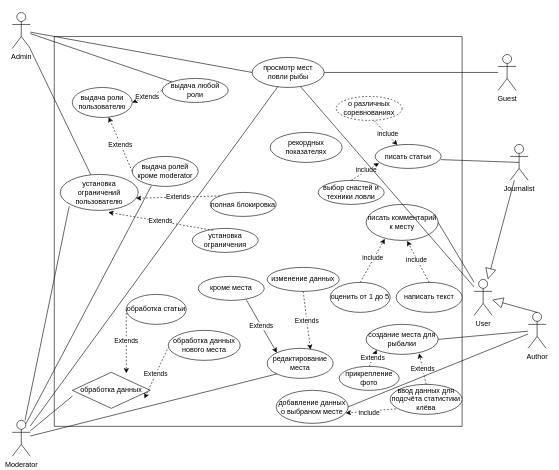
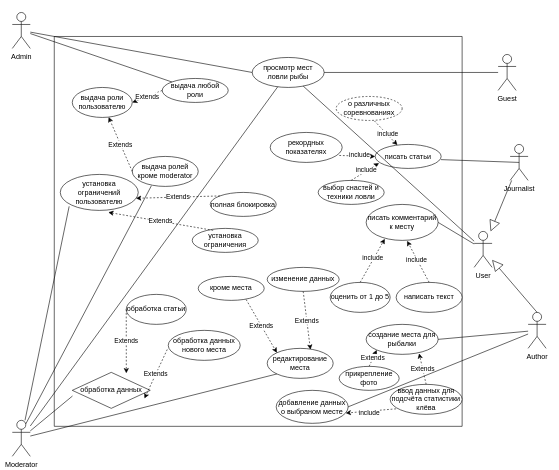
edge "Admin" -- "установка ограничений пользователю": removed
edge "рекордных показателях" -> "писать статьи": added, label "include"
node "User": moved (483, 297) -> (483, 249)
edge "кроме места" -> "редактирование места": style solid -> dashed
